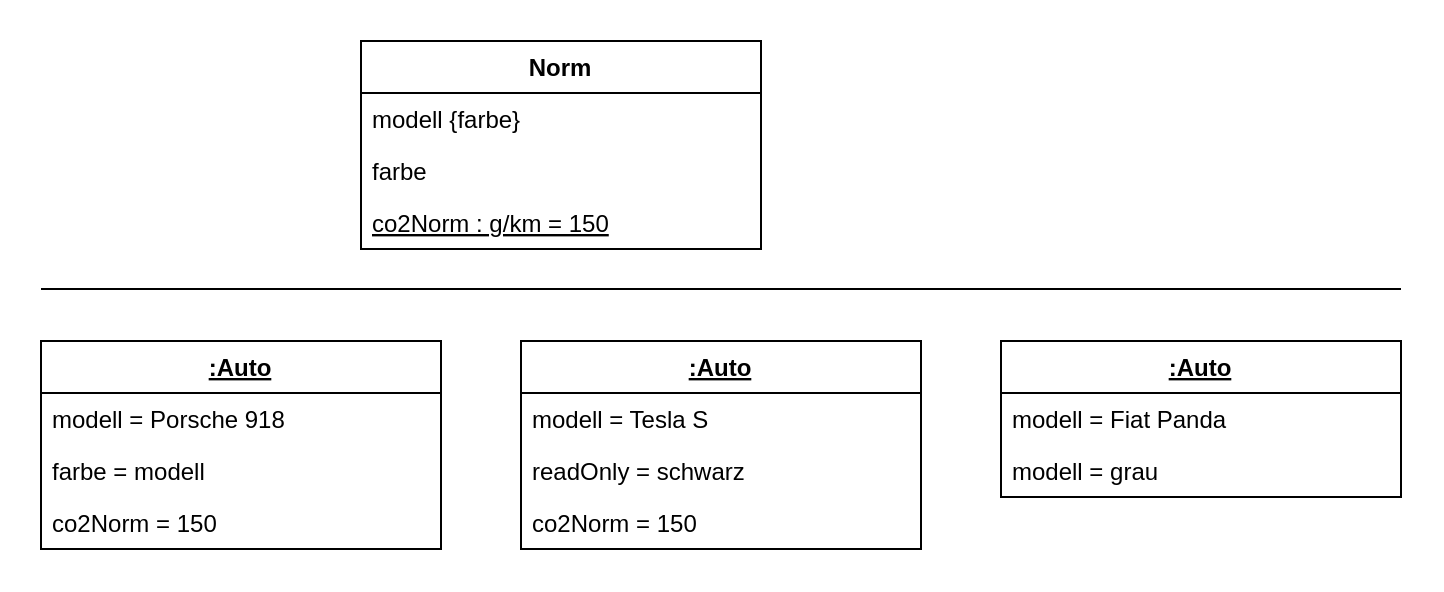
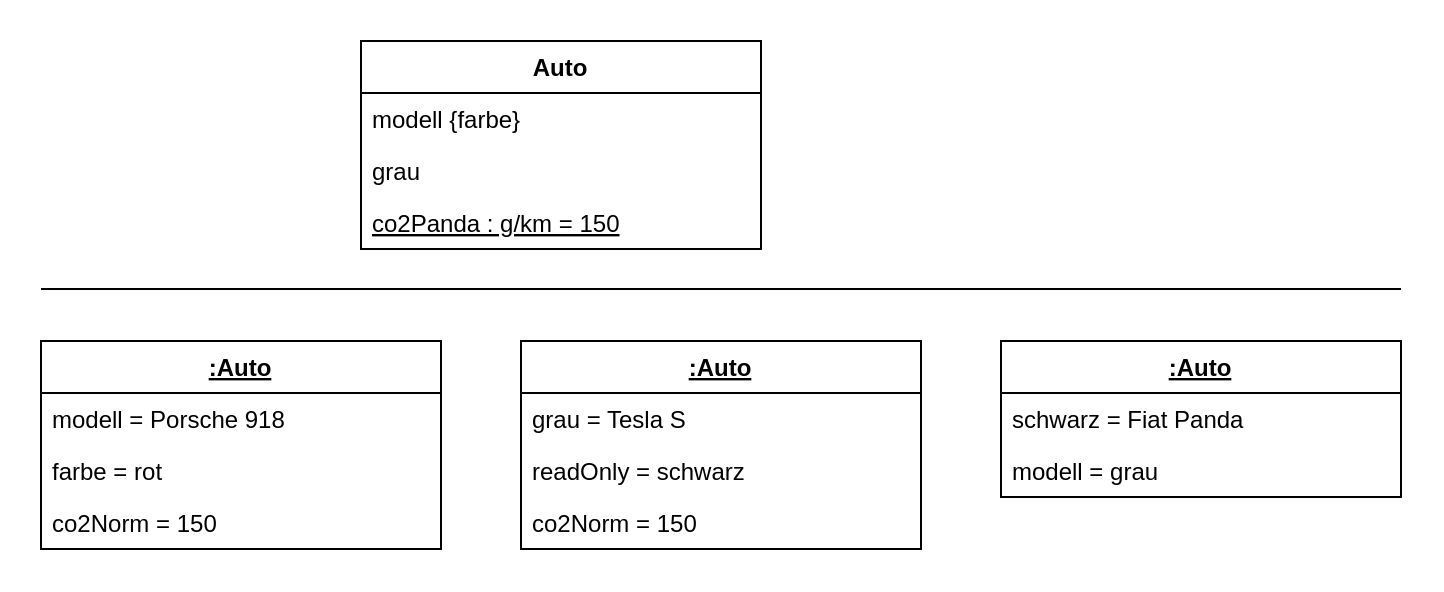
node "Norm": label "Norm" -> "Auto"
node "farbe": label "farbe" -> "grau"
node "co2Norm : g/km = 150": label "co2Norm : g/km = 150" -> "co2Panda : g/km = 150"
node "modell = Tesla S": label "modell = Tesla S" -> "grau = Tesla S"
node "modell = Fiat Panda": label "modell = Fiat Panda" -> "schwarz = Fiat Panda"
node "farbe = modell": label "farbe = modell" -> "farbe = rot"
